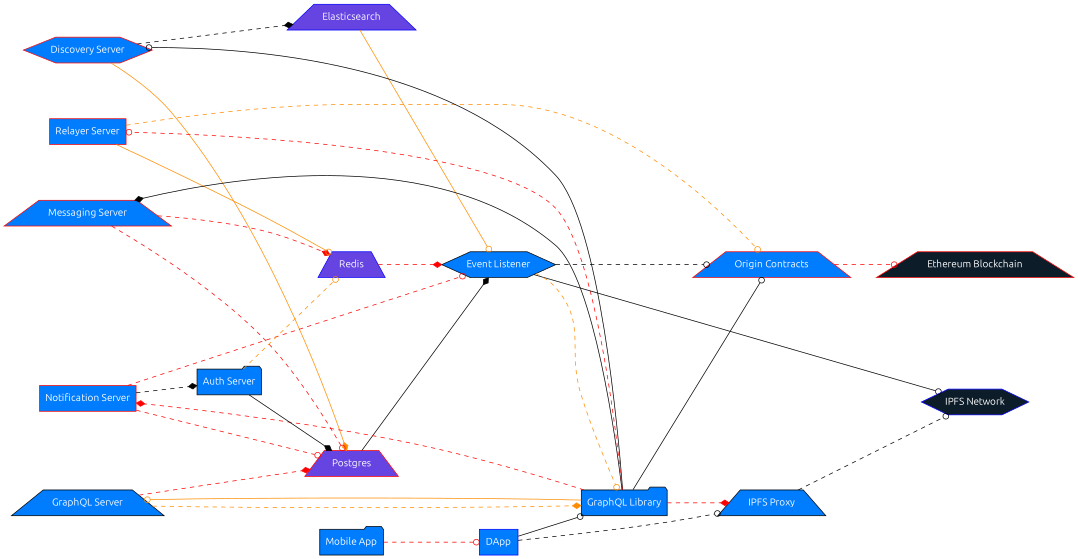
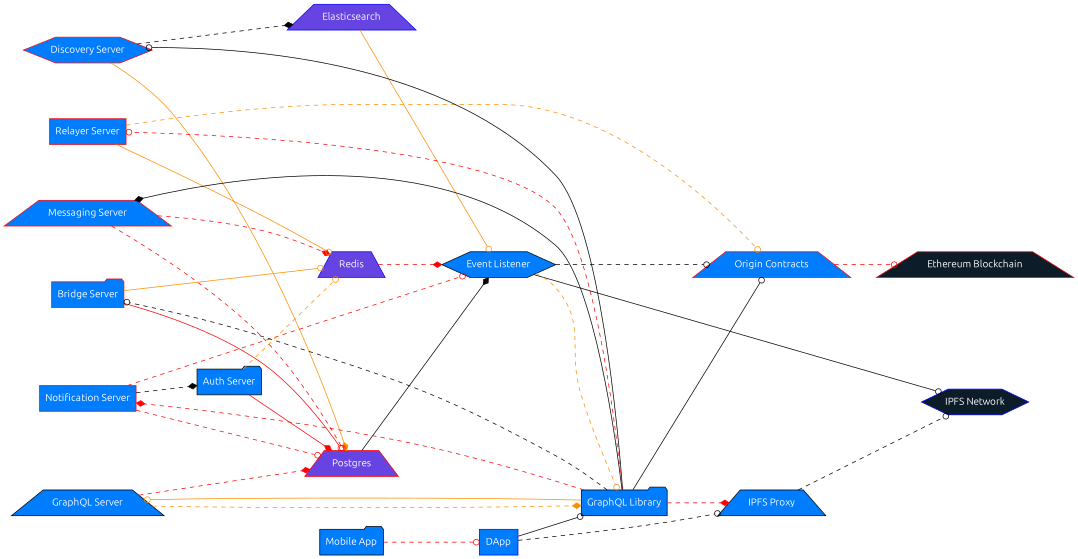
node "Bridge Server": added
edge "Auth Server" -> "Postgres": color black -> red
